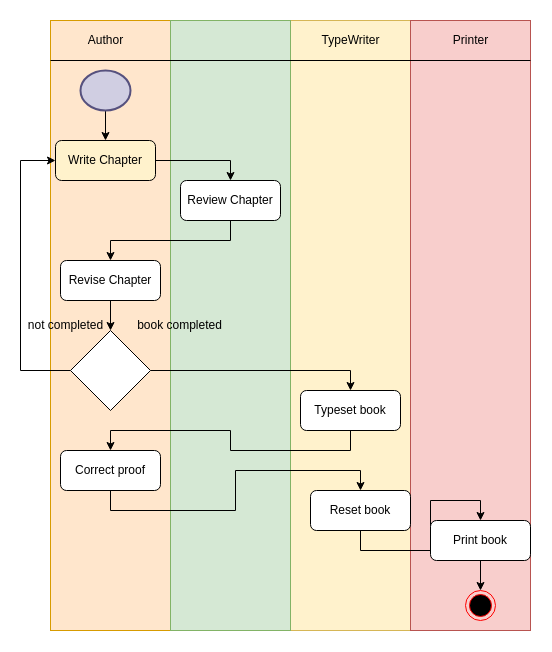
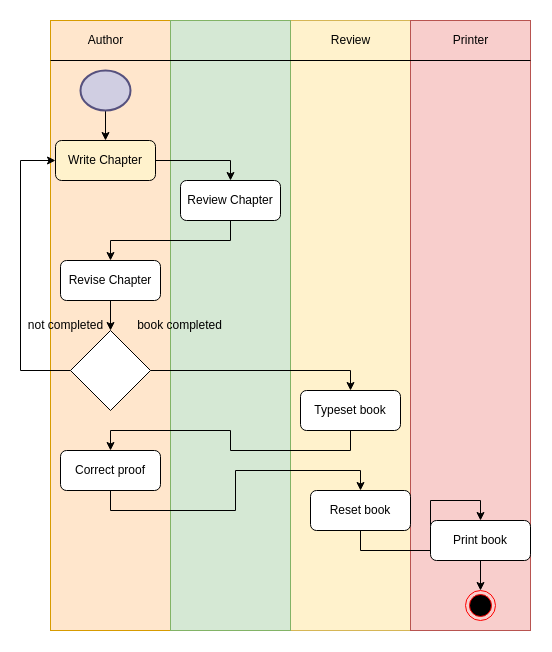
node "TypeWriter": label "TypeWriter" -> "Review"
